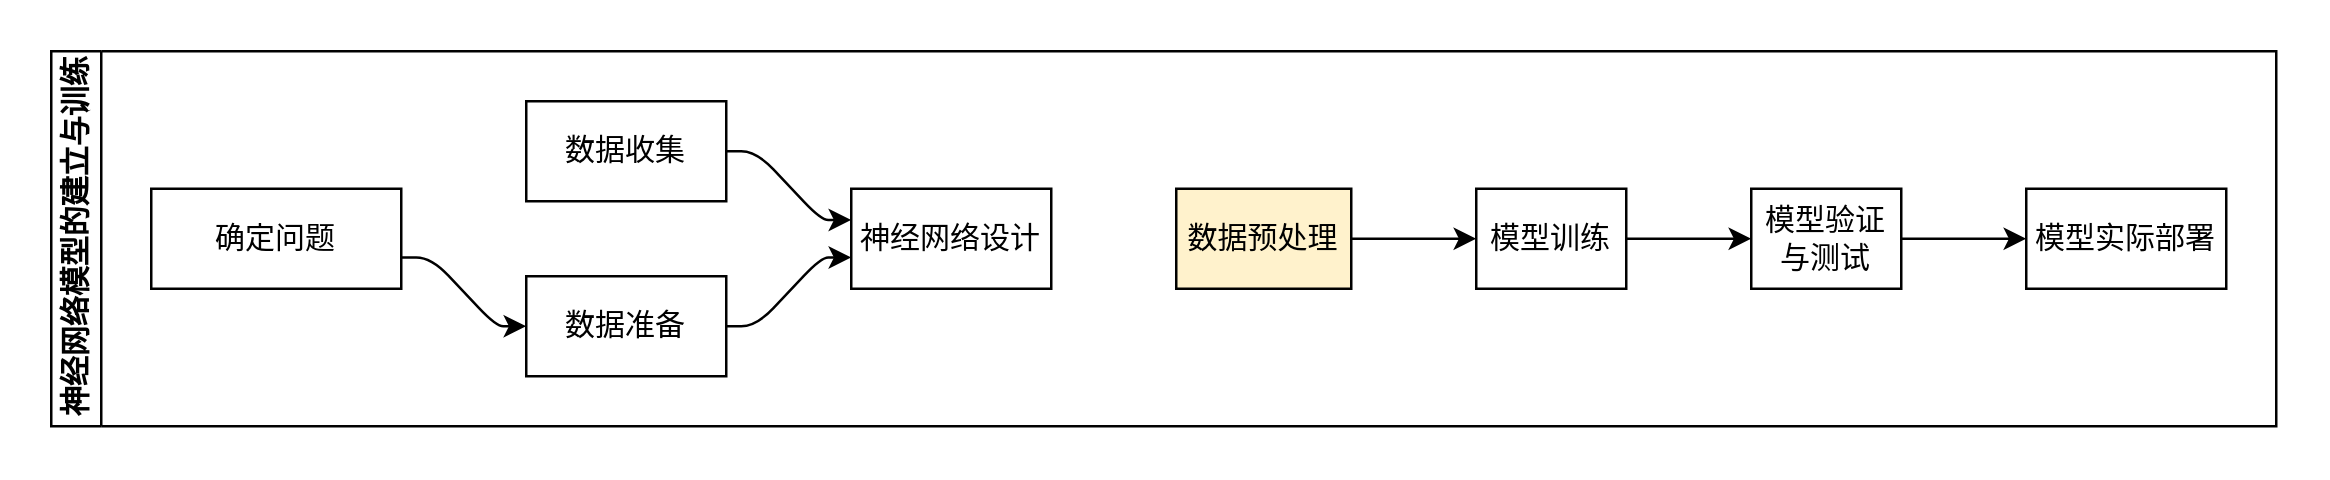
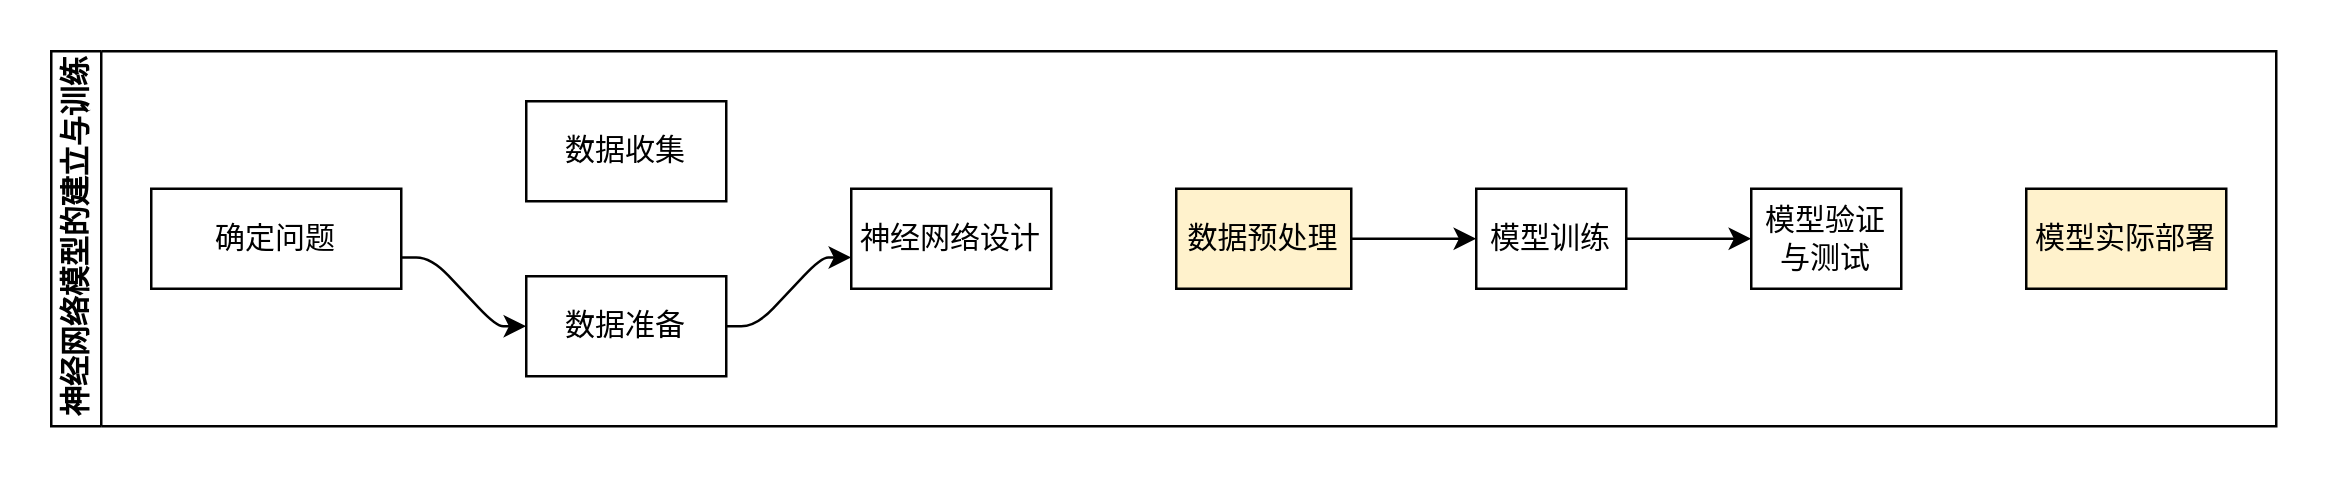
edge "数据收集" -> "神经网络设计": removed
edge "模型验证与测试" -> "模型实际部署": removed
node "模型实际部署": fillcolor #ffffff -> #fff2cc
